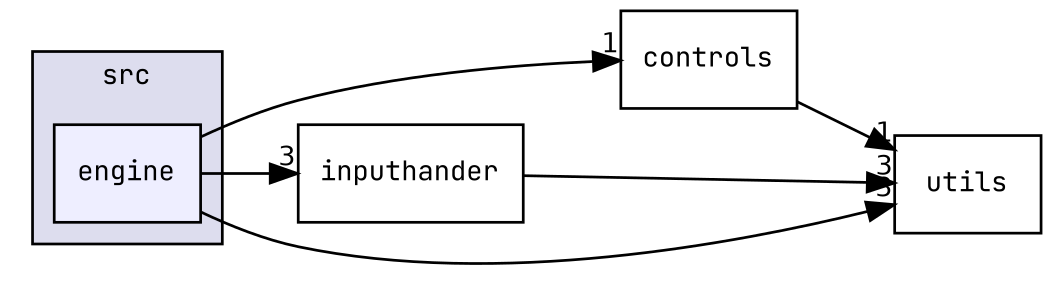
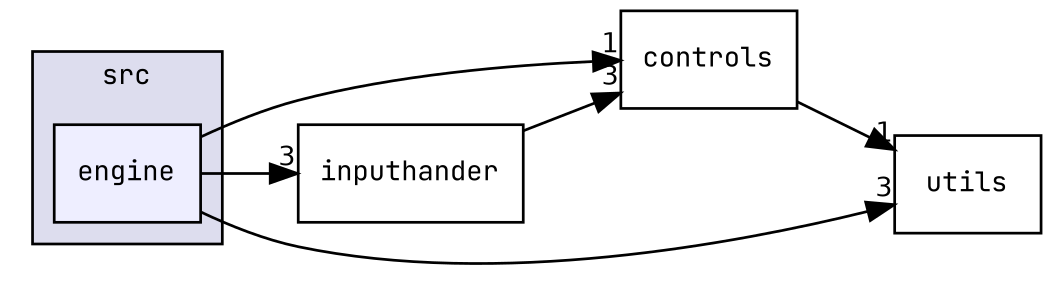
edge "inputhander" -> "utils": now "inputhander" -> "controls"
